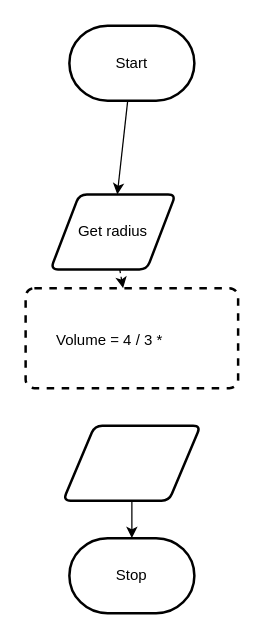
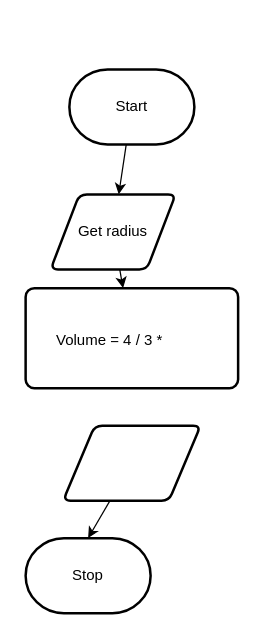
node "Start": moved (132, 63) -> (132, 107)
edge "Get radius" -> "Volume = 4 / 3 * π * r3": style dashed -> solid
node "Volume = 4 / 3 * π * r3": style dashed -> solid
node "Stop": moved (132, 576) -> (88, 576)
